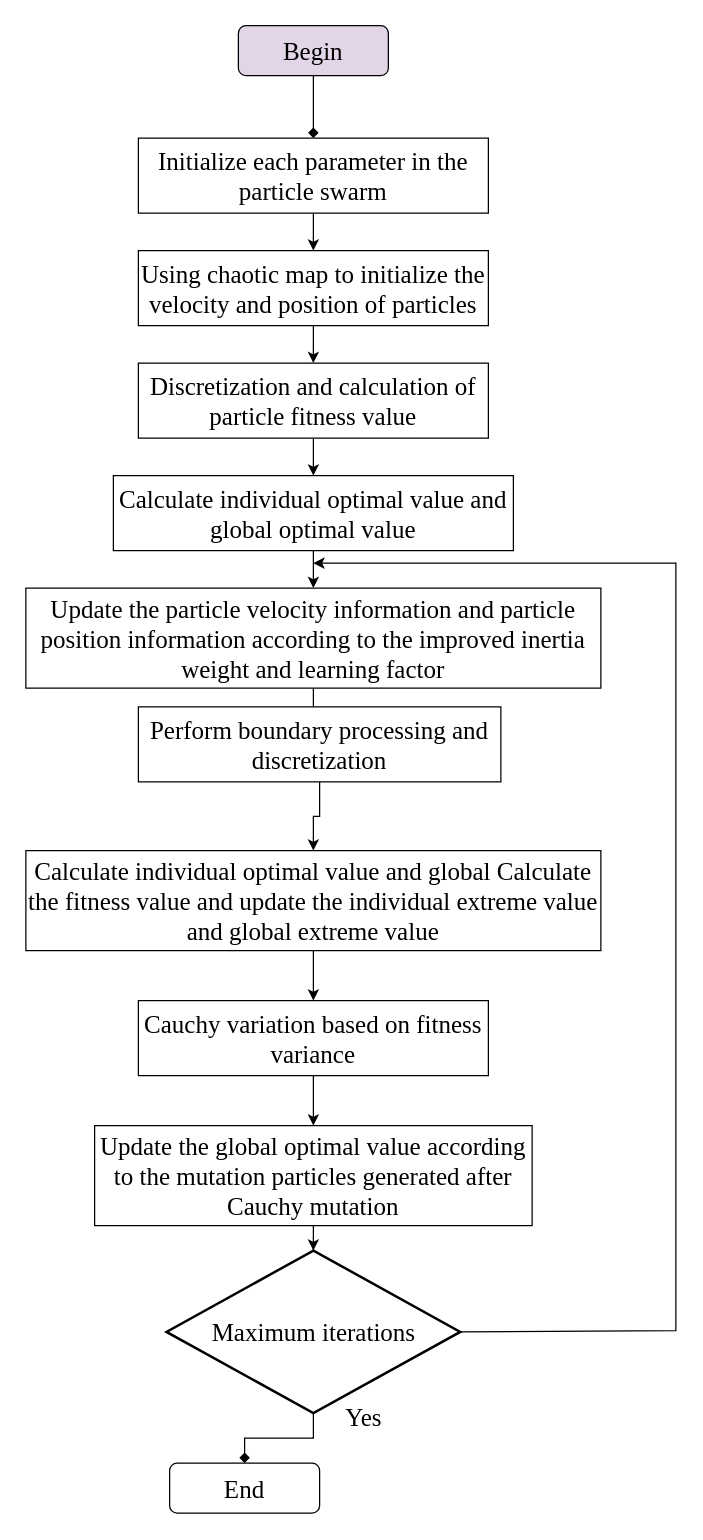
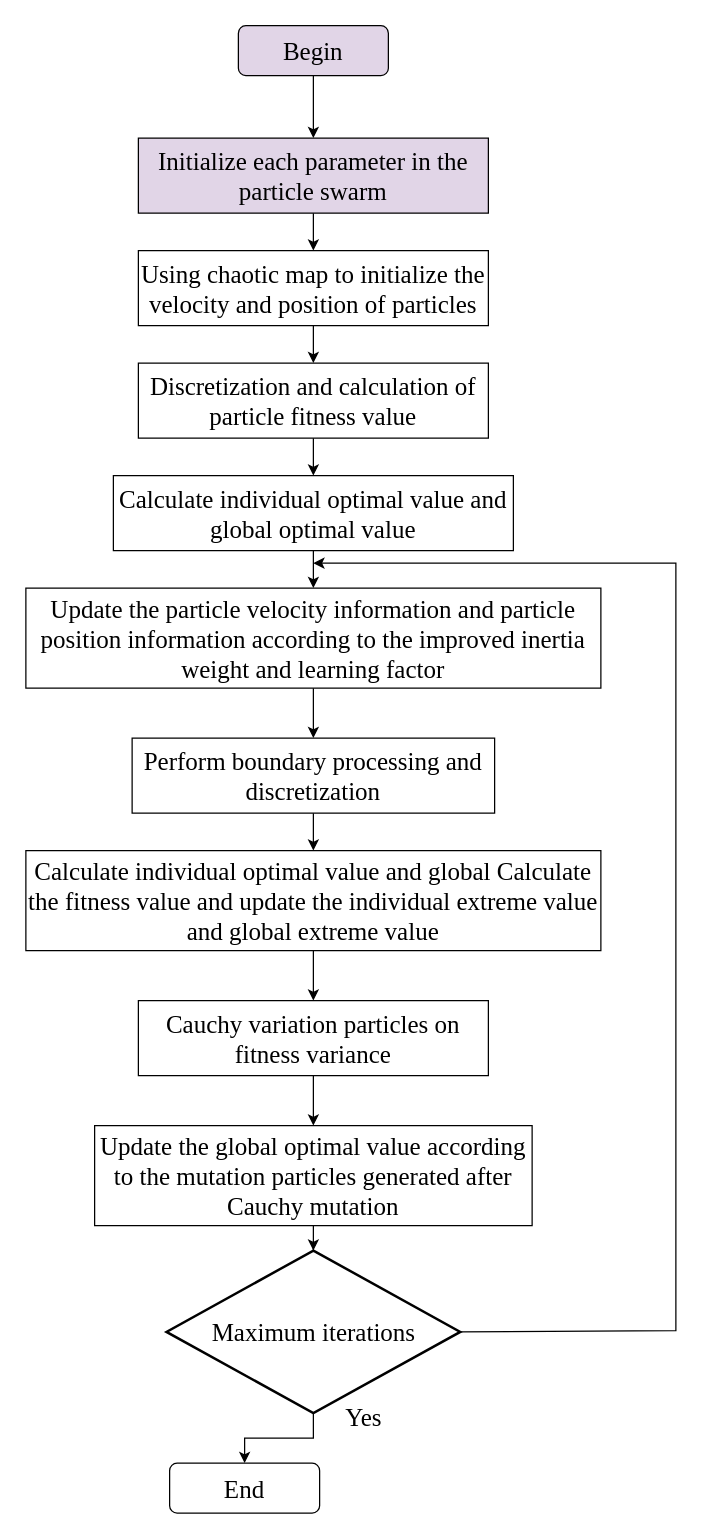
edge "Begin" -> "Initialize each parameter in the particle swarm": arrowhead diamond -> classic
node "Initialize each parameter in the particle swarm": fillcolor #ffffff -> #e1d5e7
node "Perform boundary processing and discretization": moved (319, 744) -> (313, 776)
node "Cauchy variation based on fitness variance": label "Cauchy variation based on fitness variance" -> "Cauchy variation particles on fitness variance"
edge "Maximum iterations" -> "End": arrowhead diamond -> classic
